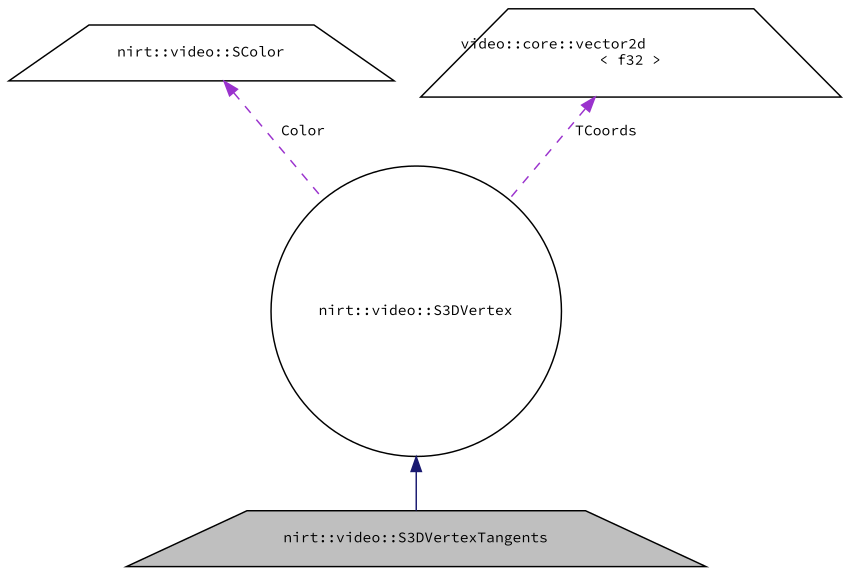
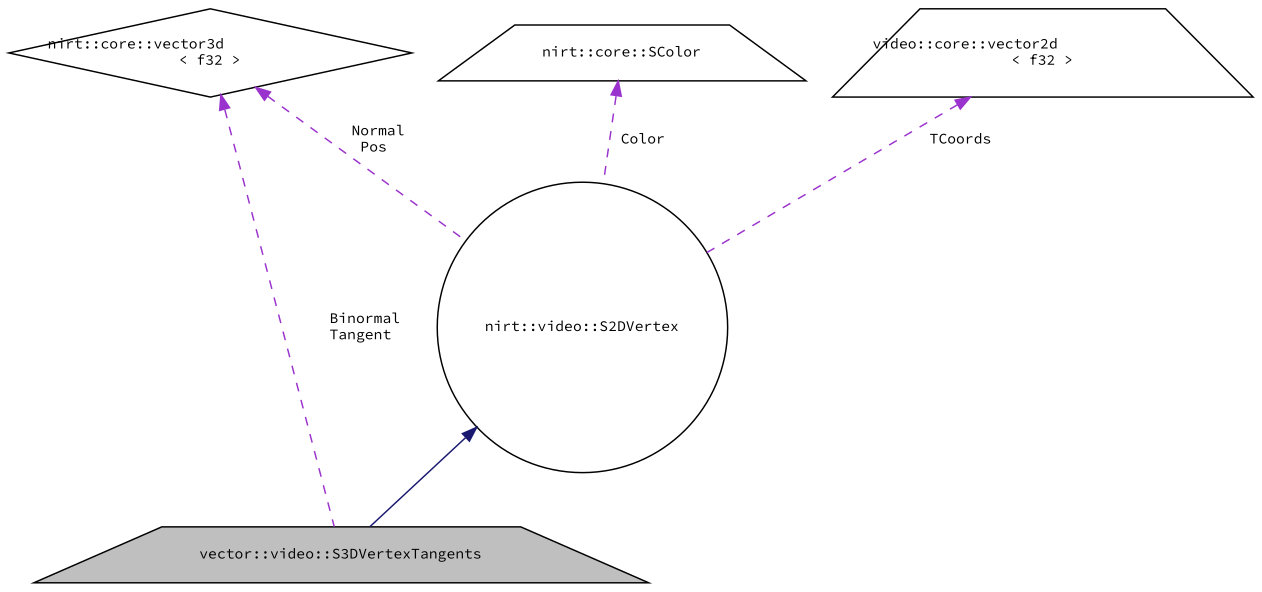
node "nirt::video::SColor": label "nirt::video::SColor" -> "nirt::core::SColor"
node "nirt::core::vector3d < f32 >": added
node "nirt::video::S3DVertex": label "nirt::video::S3DVertex" -> "nirt::video::S2DVertex"
node "nirt::video::S3DVertexTangents": label "nirt::video::S3DVertexTangents" -> "vector::video::S3DVertexTangents"
